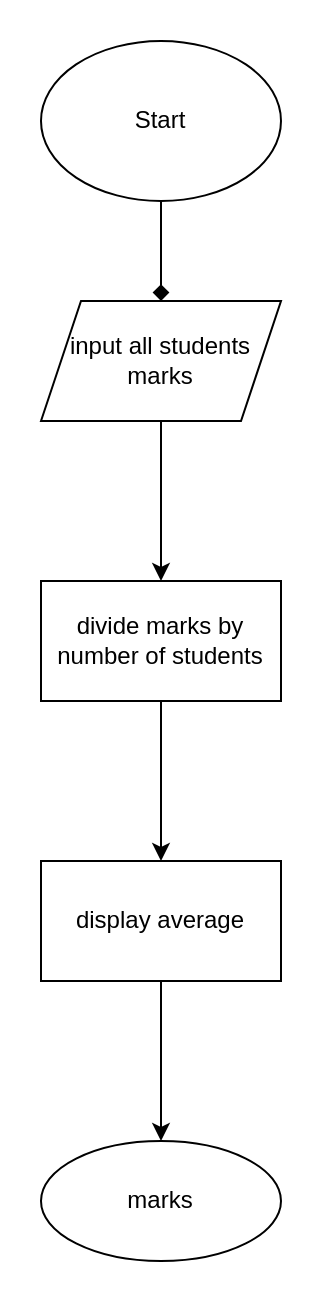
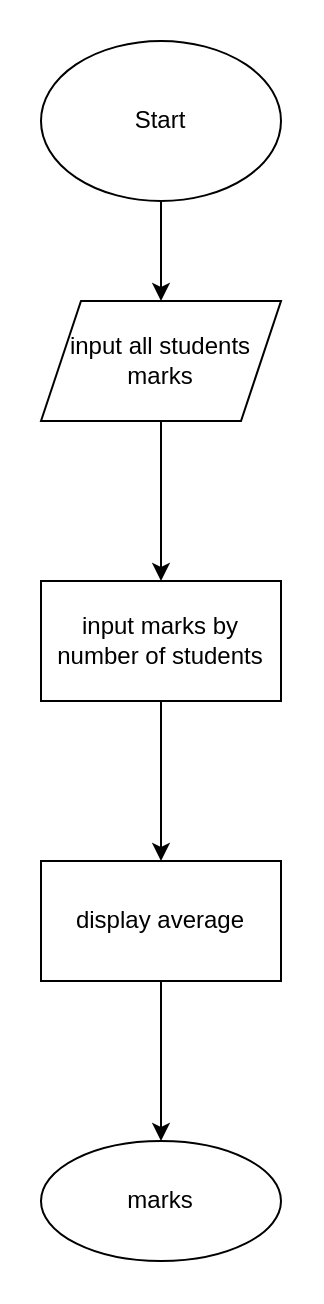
edge "Start" -> "input all students marks": arrowhead diamond -> classic
node "divide marks by number of students": label "divide marks by number of students" -> "input marks by number of students"
